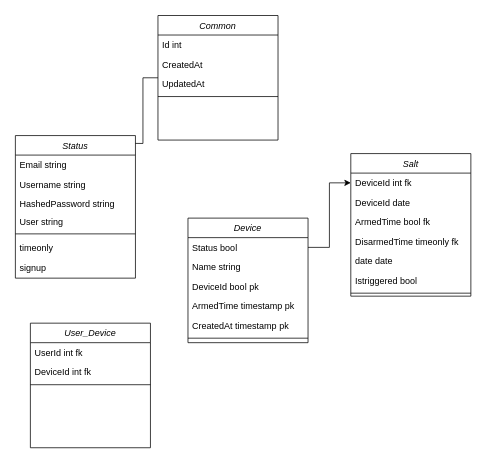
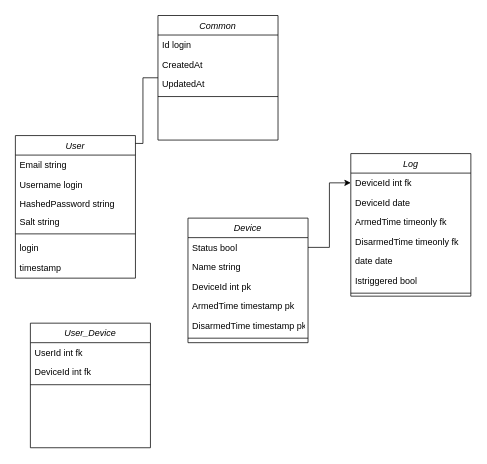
node "Id int": label "Id int" -> "Id login"
node "Status": label "Status" -> "User"
node "Salt": label "Salt" -> "Log"
node "Username string": label "Username string" -> "Username login"
node "User string": label "User string" -> "Salt string"
node "ArmedTime bool fk": label "ArmedTime bool fk" -> "ArmedTime timeonly fk"
node "timeonly": label "timeonly" -> "login"
node "signup": label "signup" -> "timestamp"
node "DeviceId bool pk": label "DeviceId bool pk" -> "DeviceId int pk"
node "CreatedAt timestamp pk": label "CreatedAt timestamp pk" -> "DisarmedTime timestamp pk"
